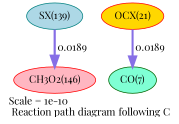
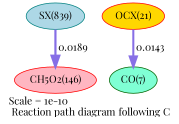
node "SX(139)": label "SX(139)" -> "SX(839)"
edge "OCX(21)" -> "CO(7)": label " 0.0189" -> " 0.0143"
node "CH3O2(146)": label "CH3O2(146)" -> "CH5O2(146)"
